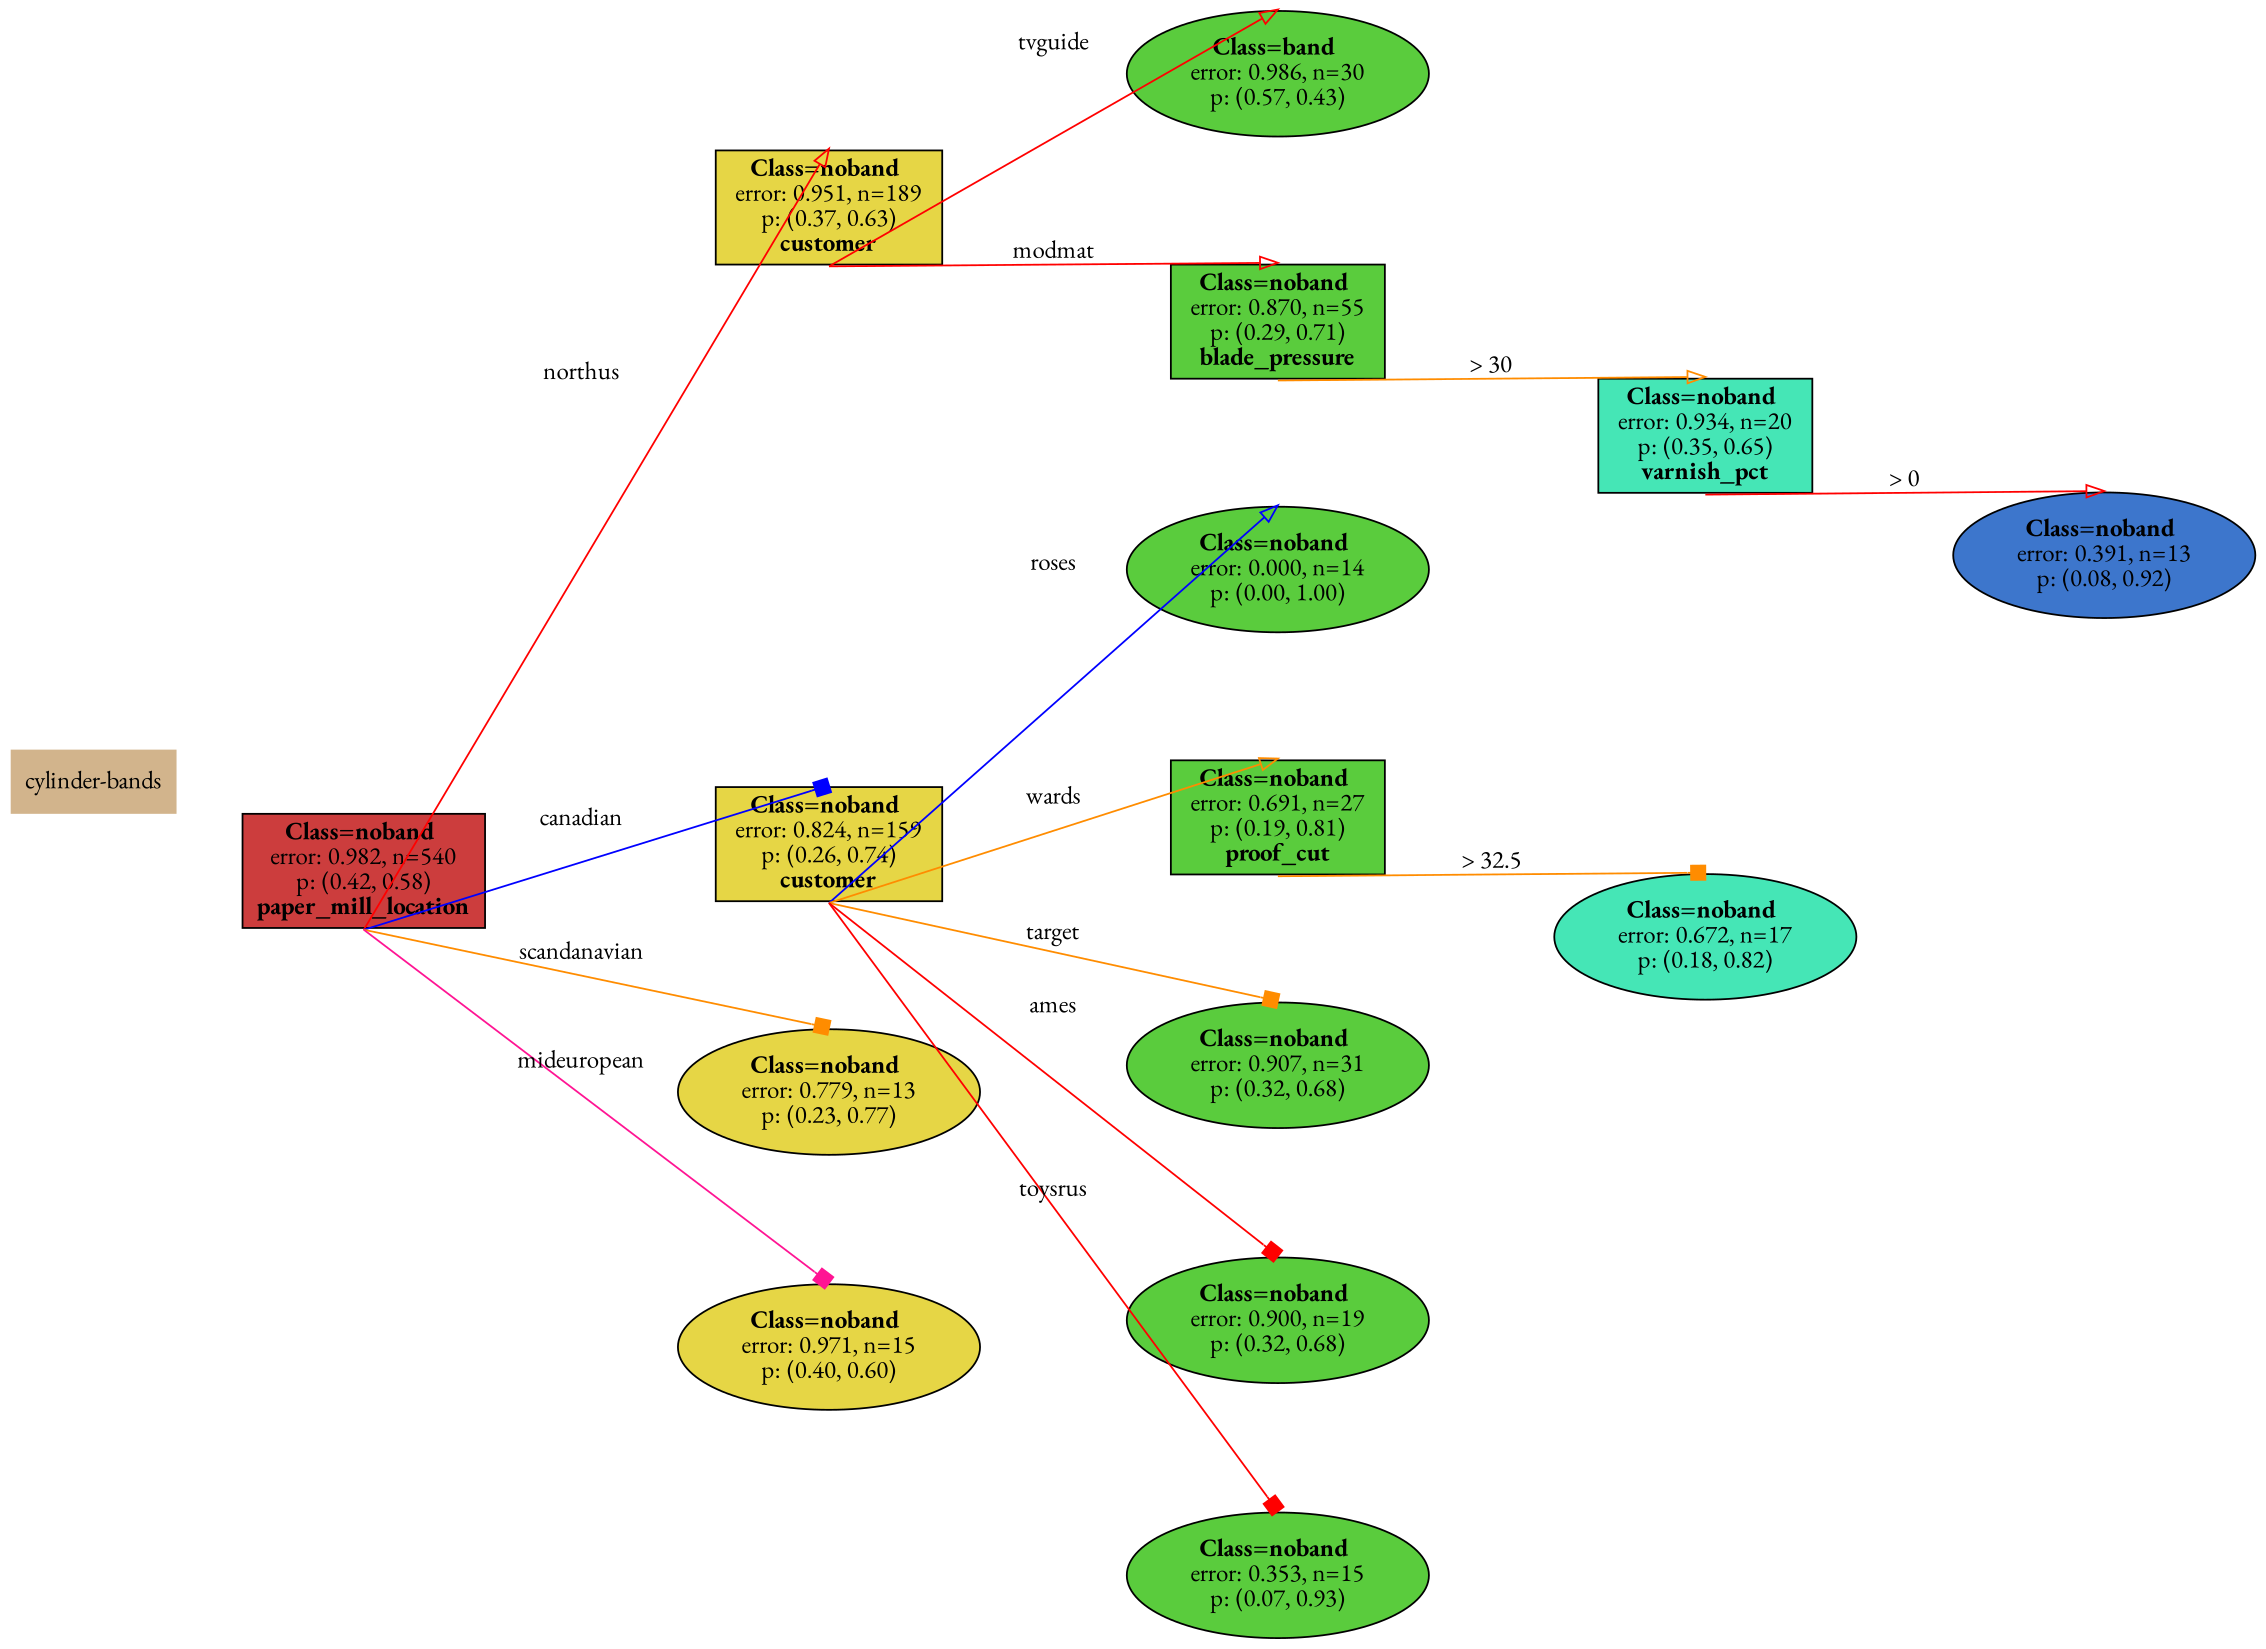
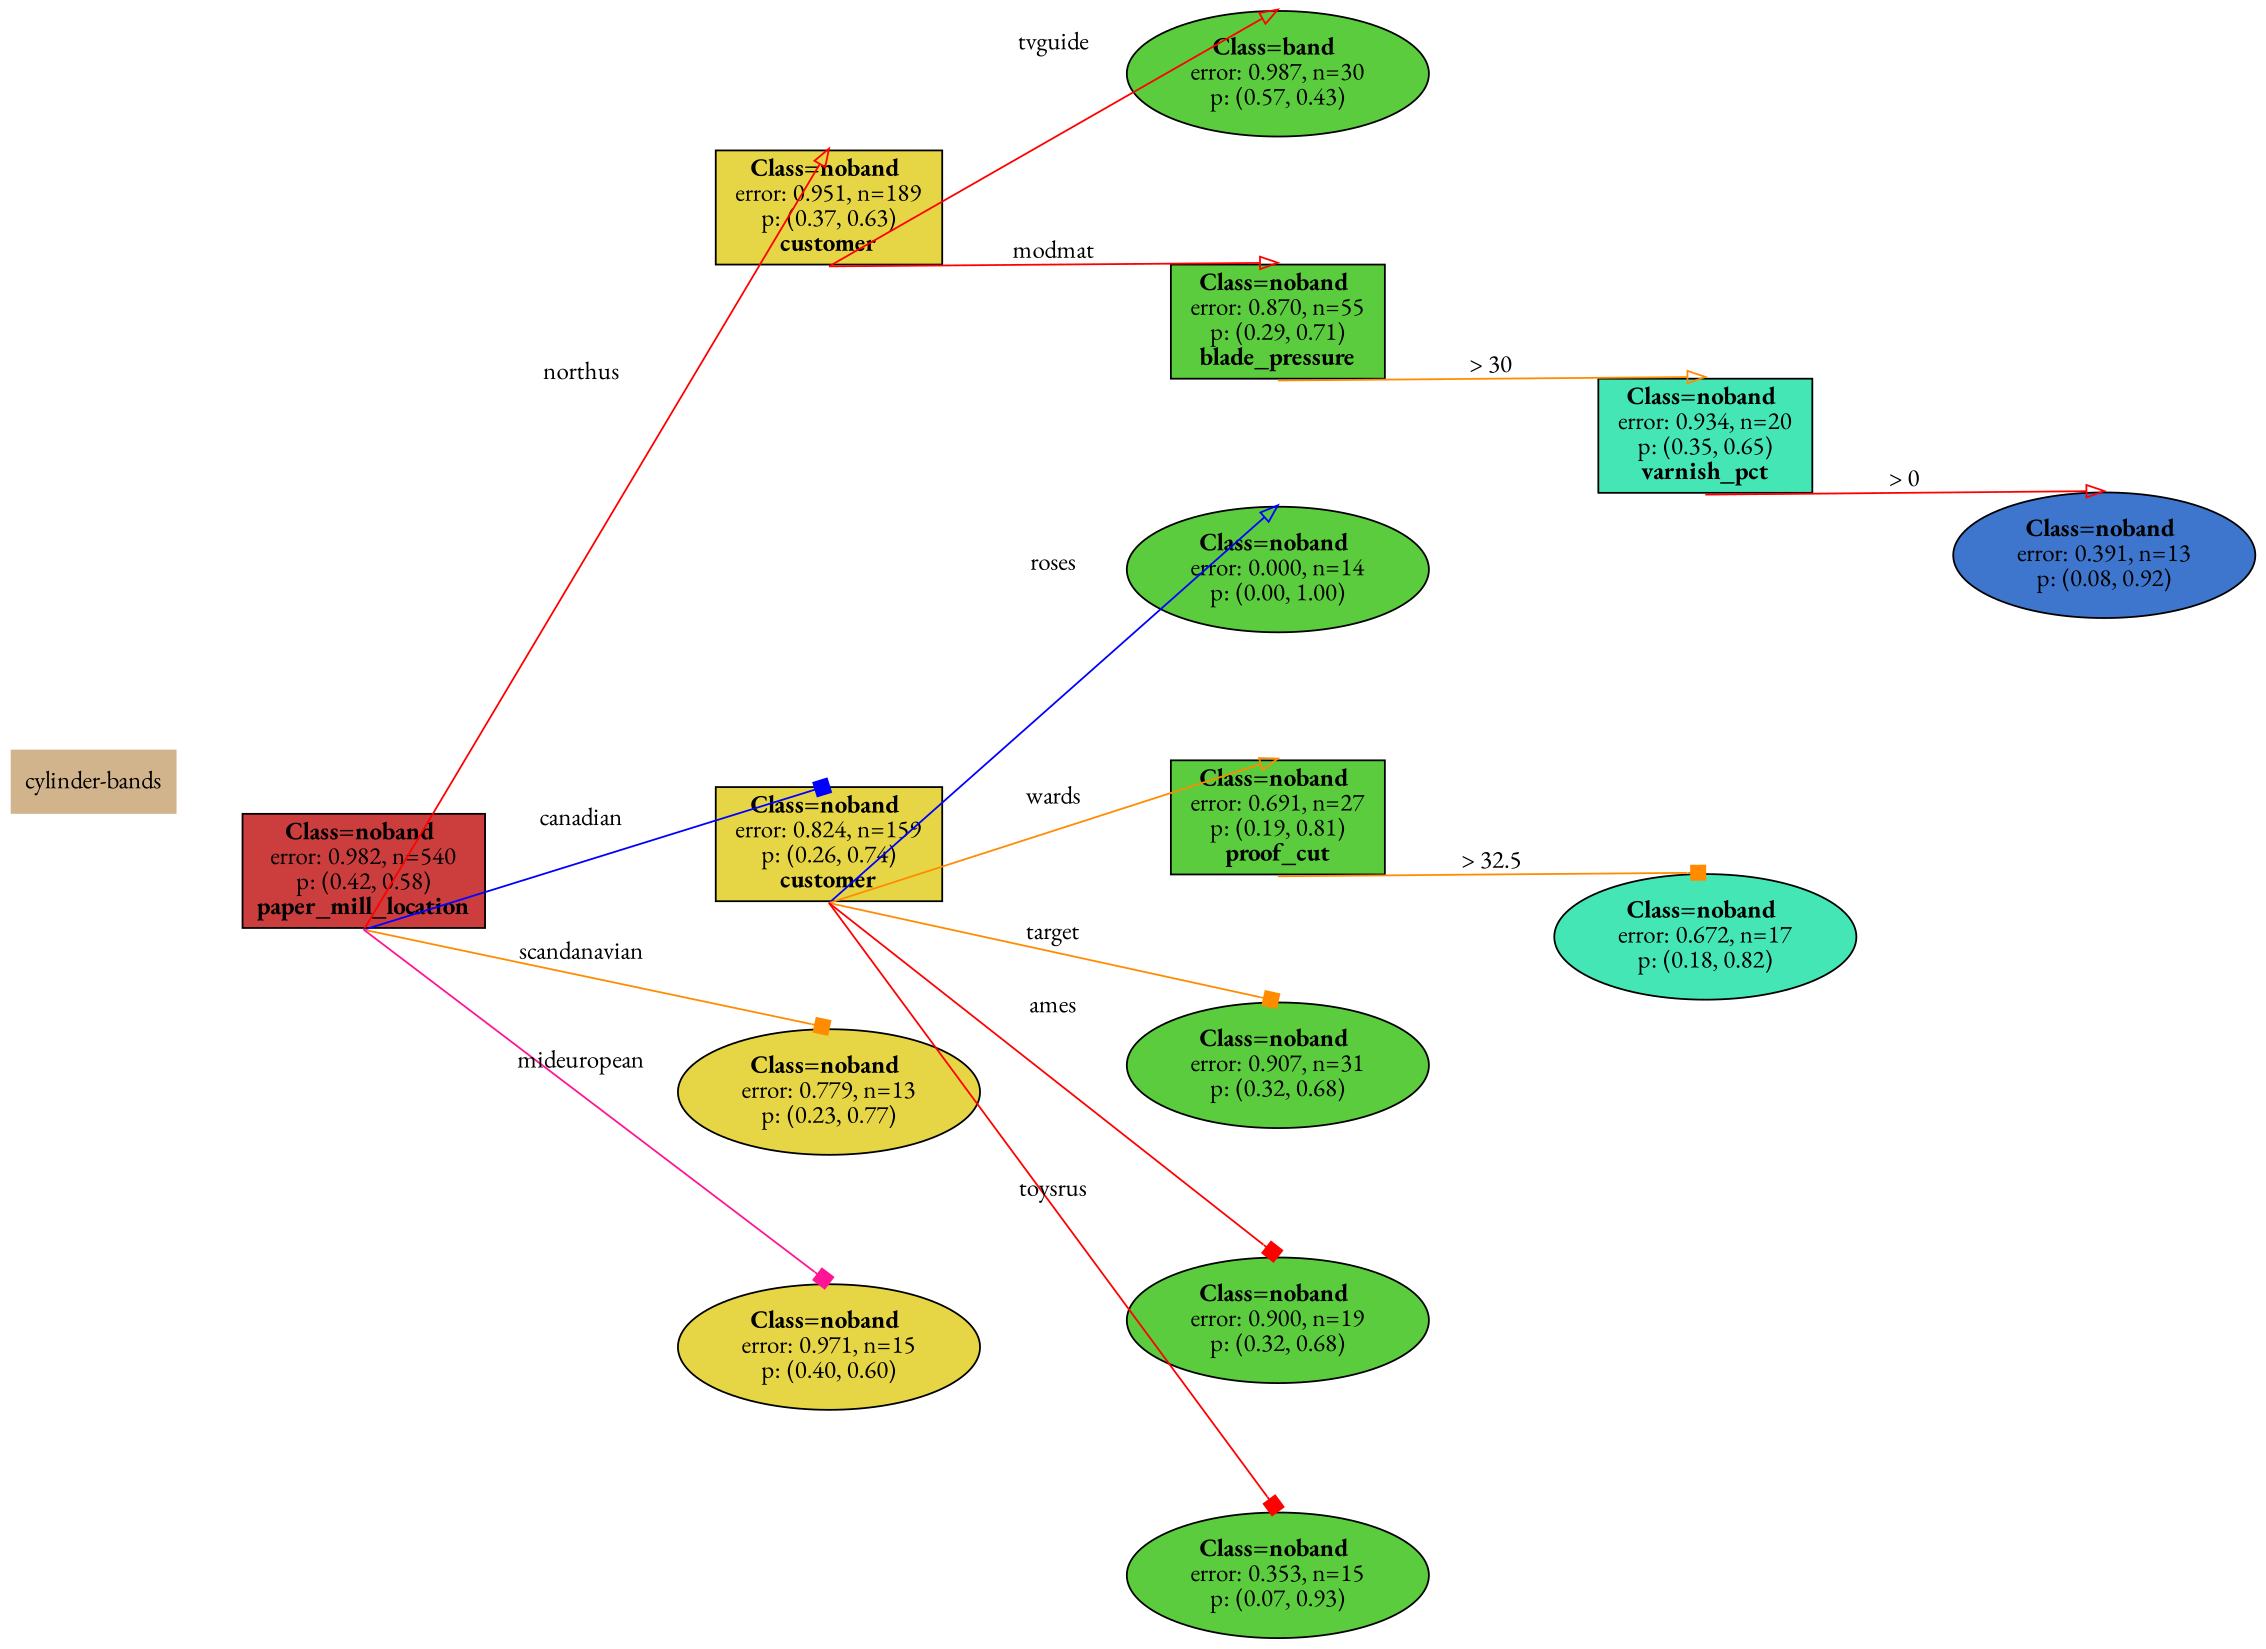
node "Class=band": text "error: 0.986, n=30" -> "error: 0.987, n=30"
